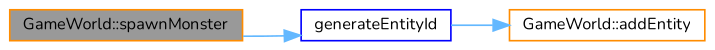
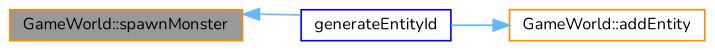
edge "GameWorld::spawnMonster" -> "generateEntityId": reversed
